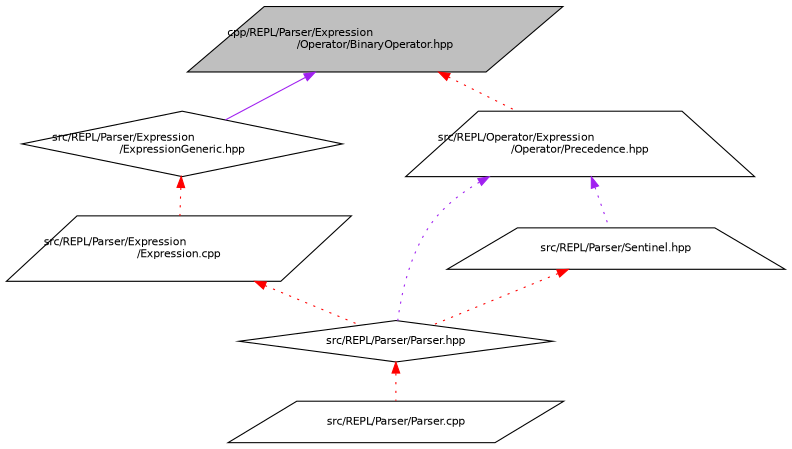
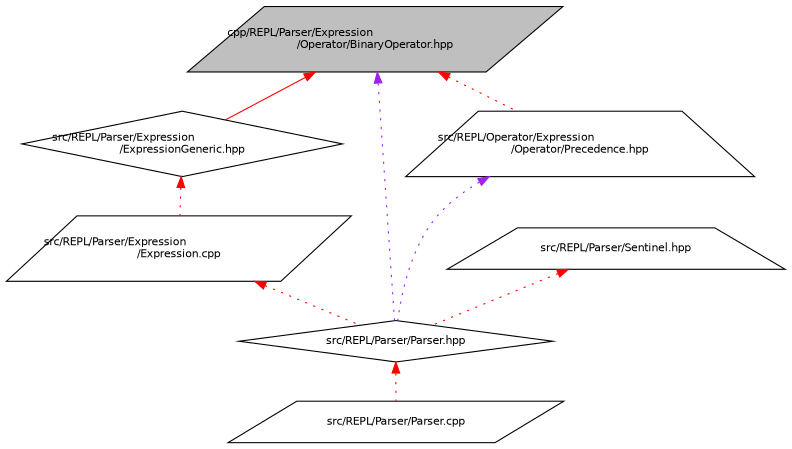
edge "src/REPL/Parser/Expression /ExpressionGeneric.hpp" -> "cpp/REPL/Parser/Expression /Operator/BinaryOperator.hpp": color purple -> red
edge "src/REPL/Parser/Parser.hpp" -> "cpp/REPL/Parser/Expression /Operator/BinaryOperator.hpp": added
edge "src/REPL/Parser/Sentinel.hpp" -> "src/REPL/Operator/Expression /Operator/Precedence.hpp": removed
